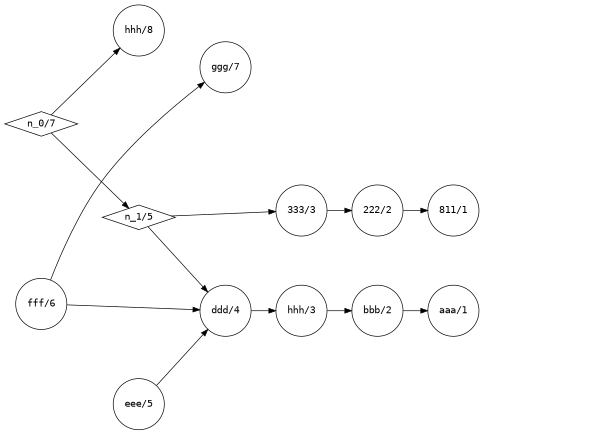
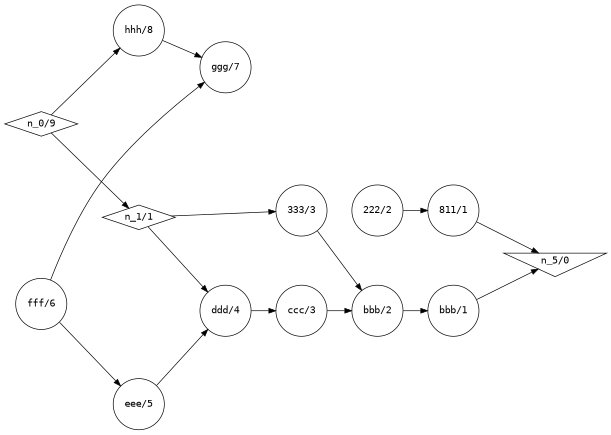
edge "hhh/8" -> "ggg/7": added
node "n_0/7": label "n_0/7" -> "n_0/9"
edge "333/3" -> "222/2": now "333/3" -> "bbb/2"
node "n_1/5": label "n_1/5" -> "n_1/1"
node "n_5/0": added
edge "fff/6" -> "ddd/4": now "fff/6" -> "eee/5"
node "hhh/3": label "hhh/3" -> "ccc/3"
node "aaa/1": label "aaa/1" -> "bbb/1"
